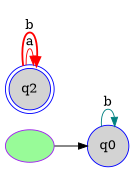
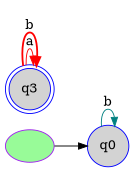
node "q2": label "q2" -> "q3"
